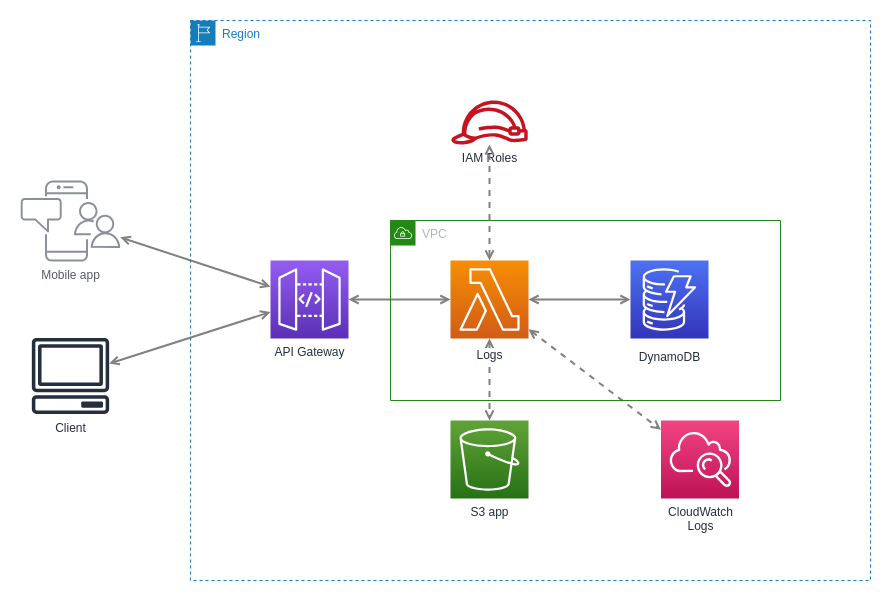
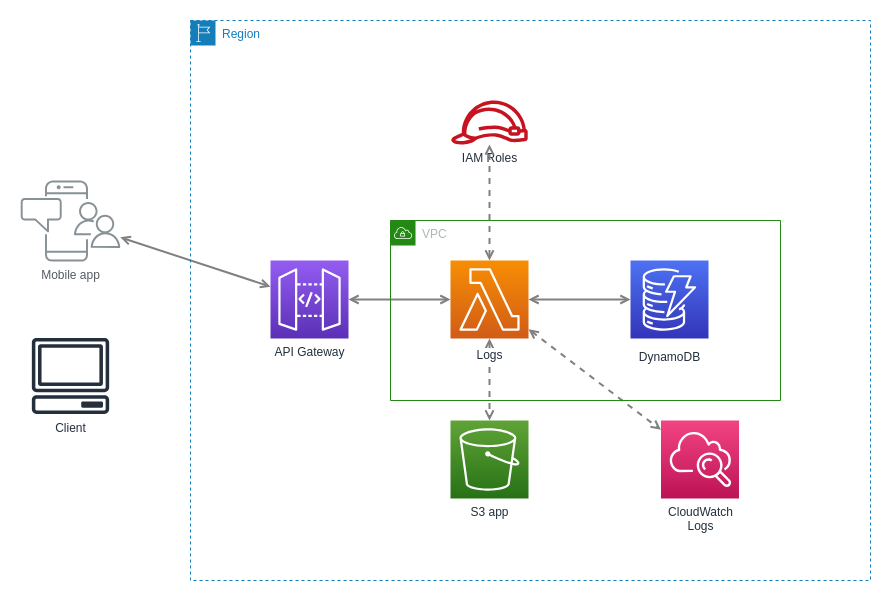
edge "API Gateway" -- "Client": removed
